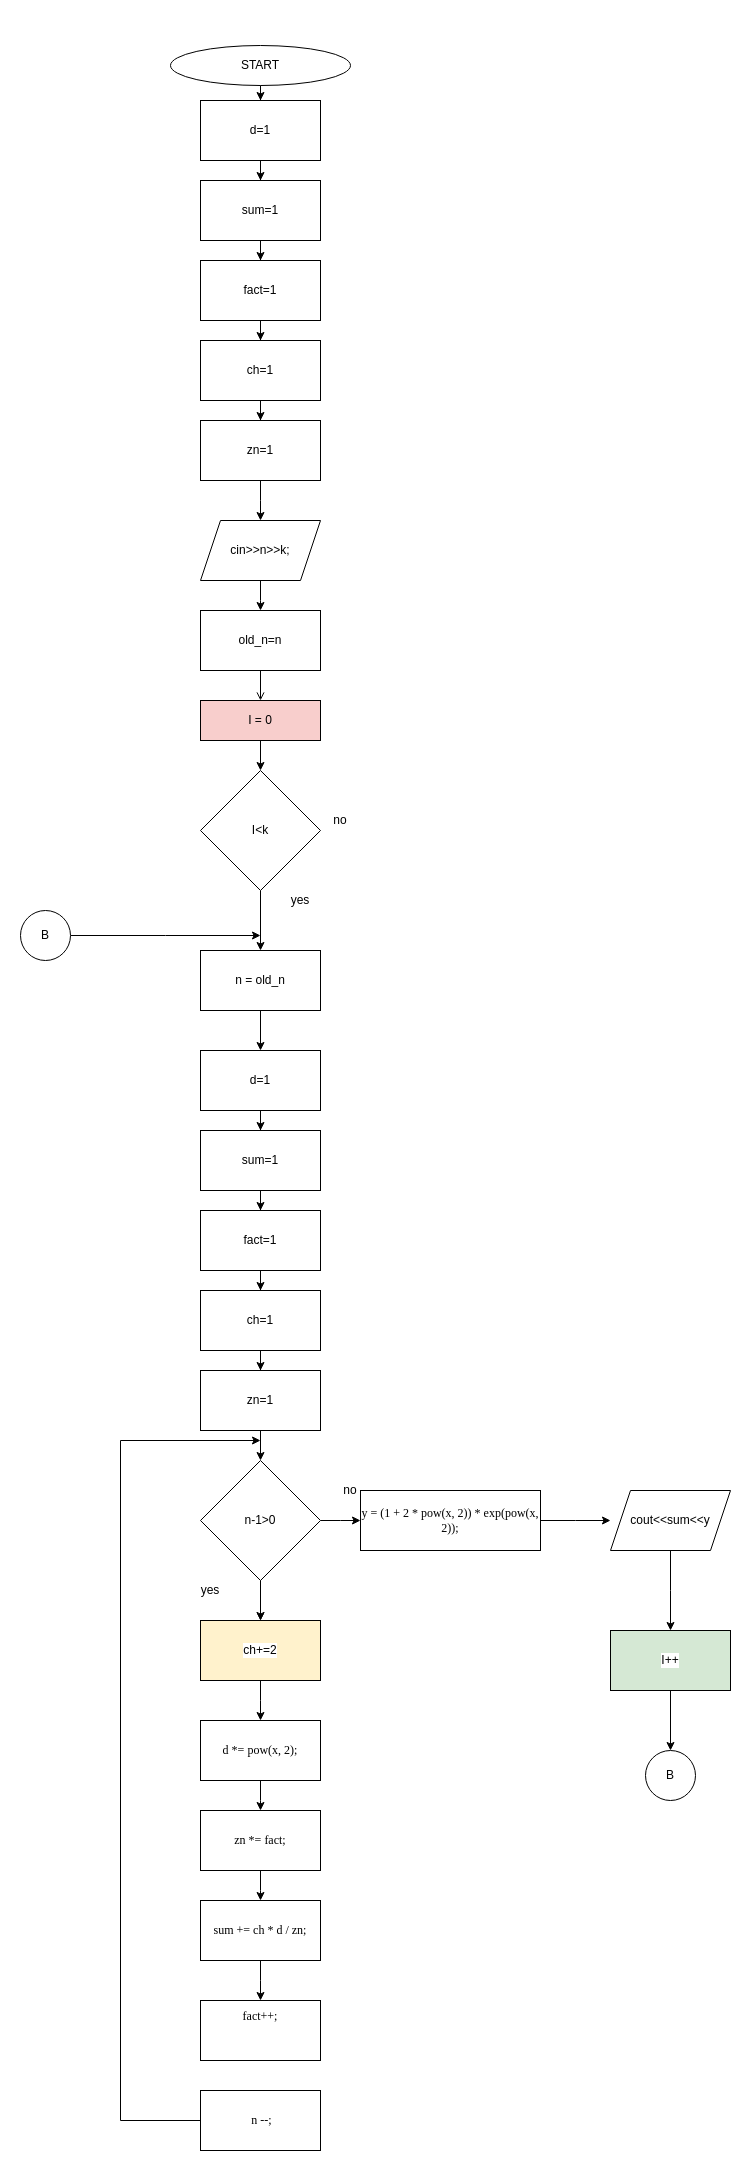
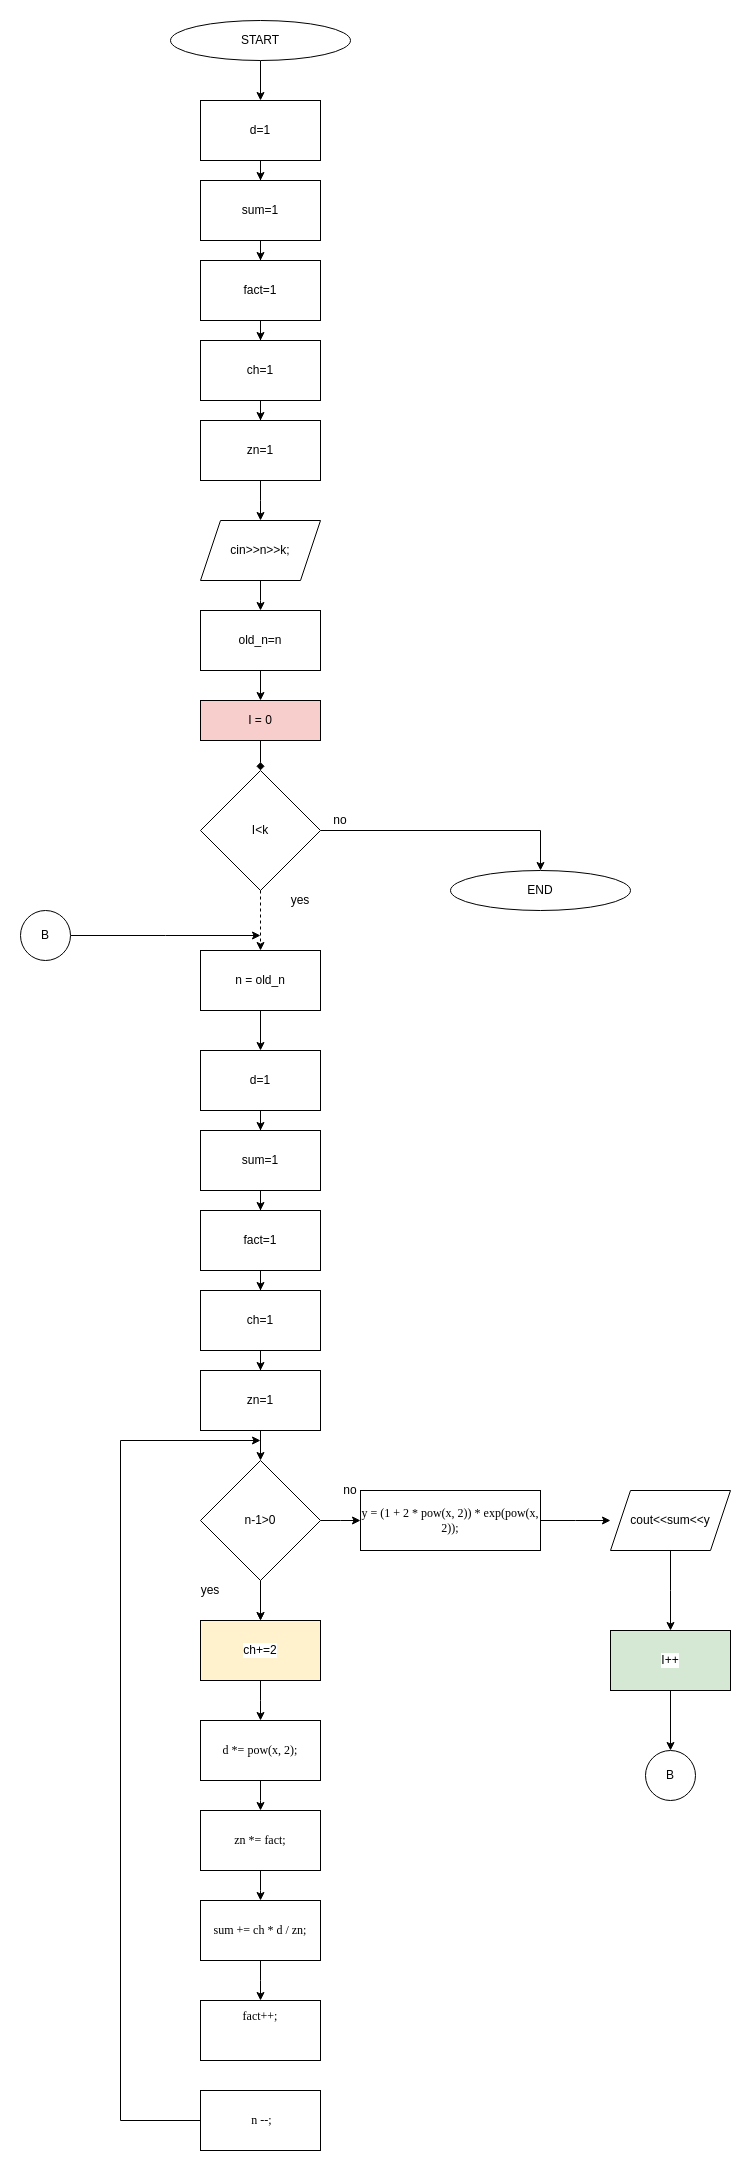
node "START": moved (261, 66) -> (261, 41)
edge "old_n=n" -> "I = 0": arrowhead open -> classic
edge "I = 0" -> "I<k": arrowhead classic -> diamond
edge "I<k" -> "END": added
node "END": added
edge "I<k" -> "n = old_n": style solid -> dashed
